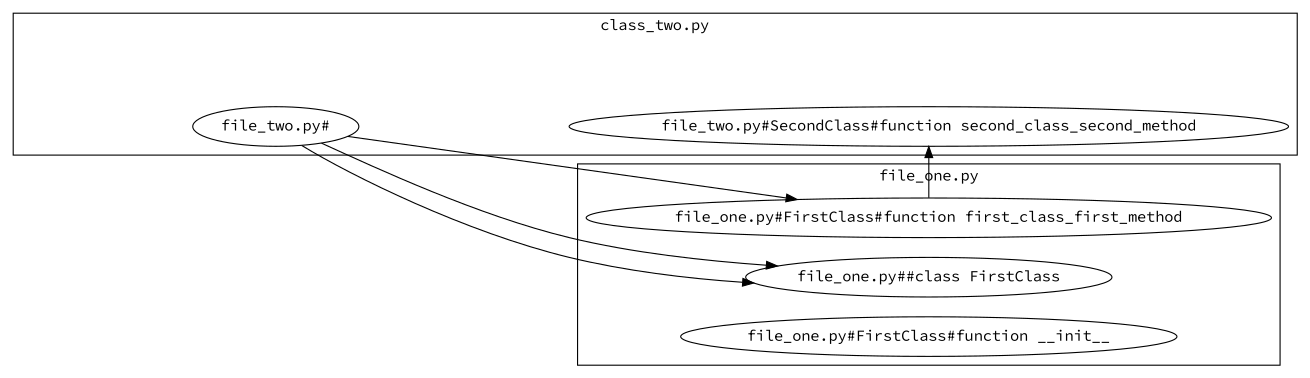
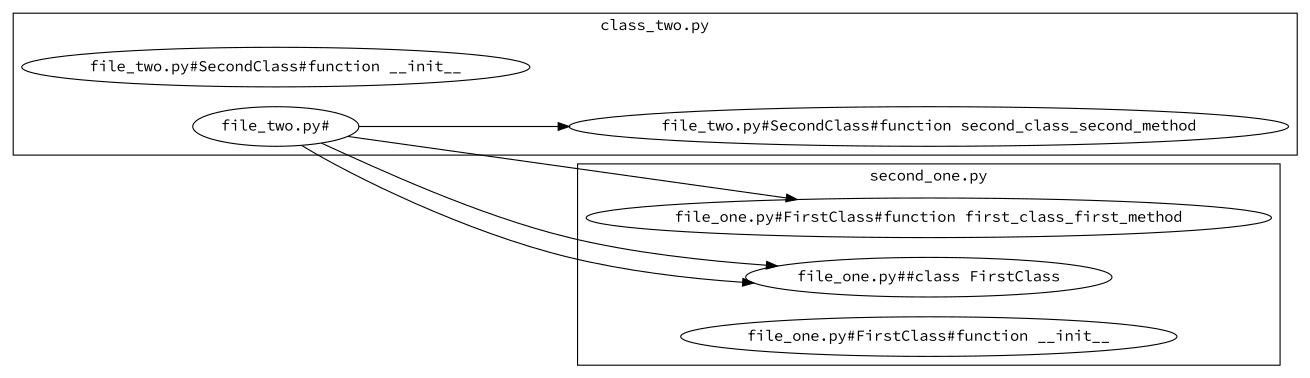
node "file_two.py#SecondClass#function __init__": added
cluster "file_one.py": label "file_one.py" -> "second_one.py"
edge "file_one.py#FirstClass#function first_class_first_method" -> "file_two.py#SecondClass#function second_class_second_method": now "file_two.py#" -> "file_two.py#SecondClass#function second_class_second_method"
